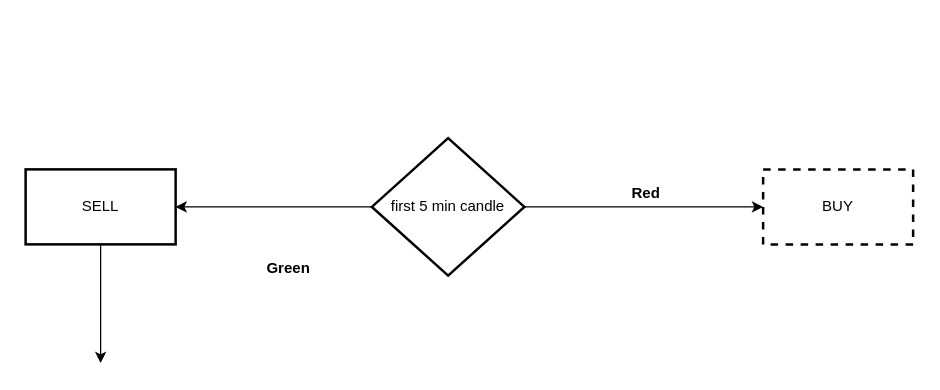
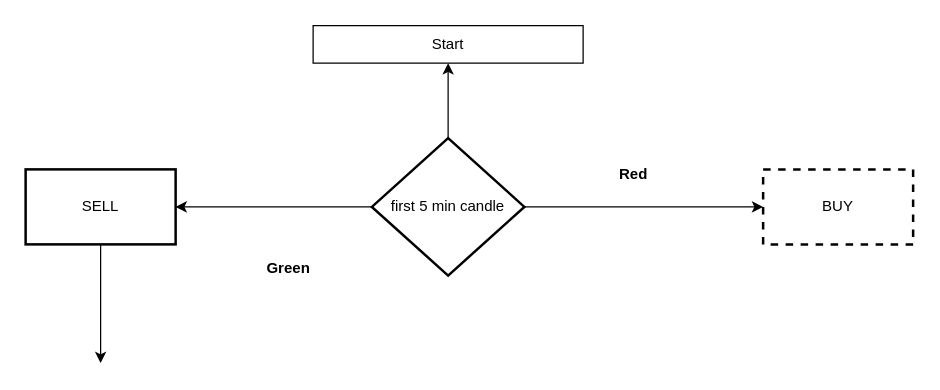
node "Start": added
edge "first 5 min candle" -> "Start": added
node "Red": moved (646, 188) -> (633, 169)
